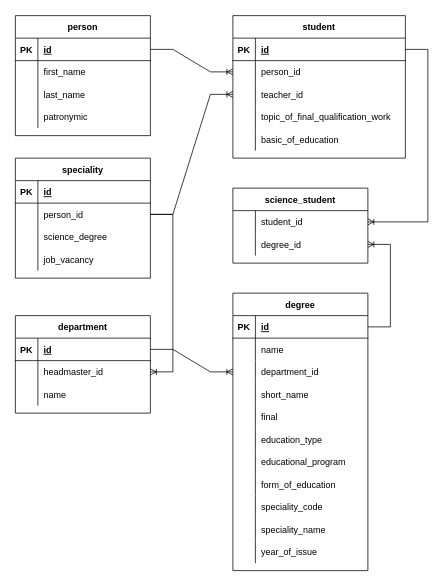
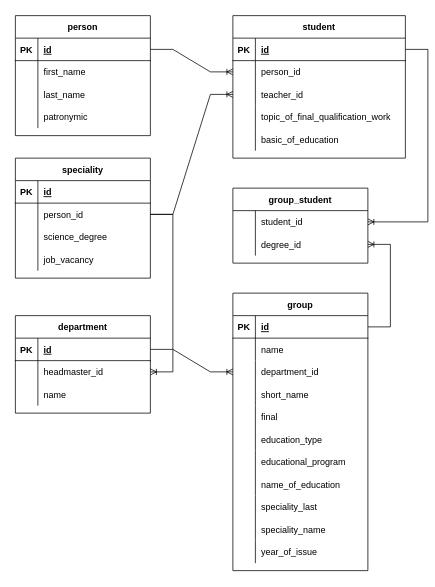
node "science_student": label "science_student" -> "group_student"
node "degree": label "degree" -> "group"
node "form_of_education": label "form_of_education" -> "name_of_education"
node "speciality_code": label "speciality_code" -> "speciality_last"
